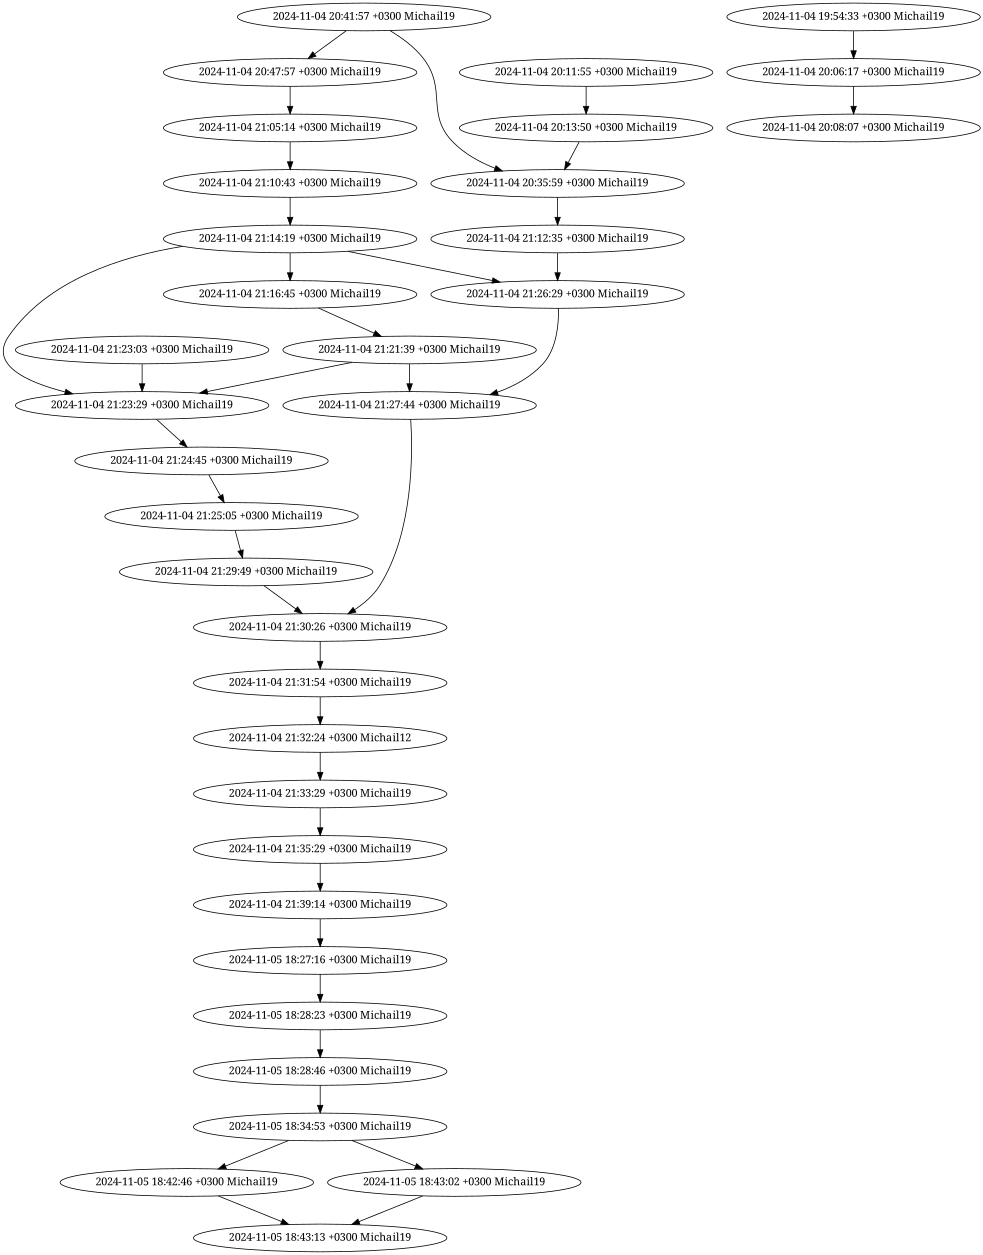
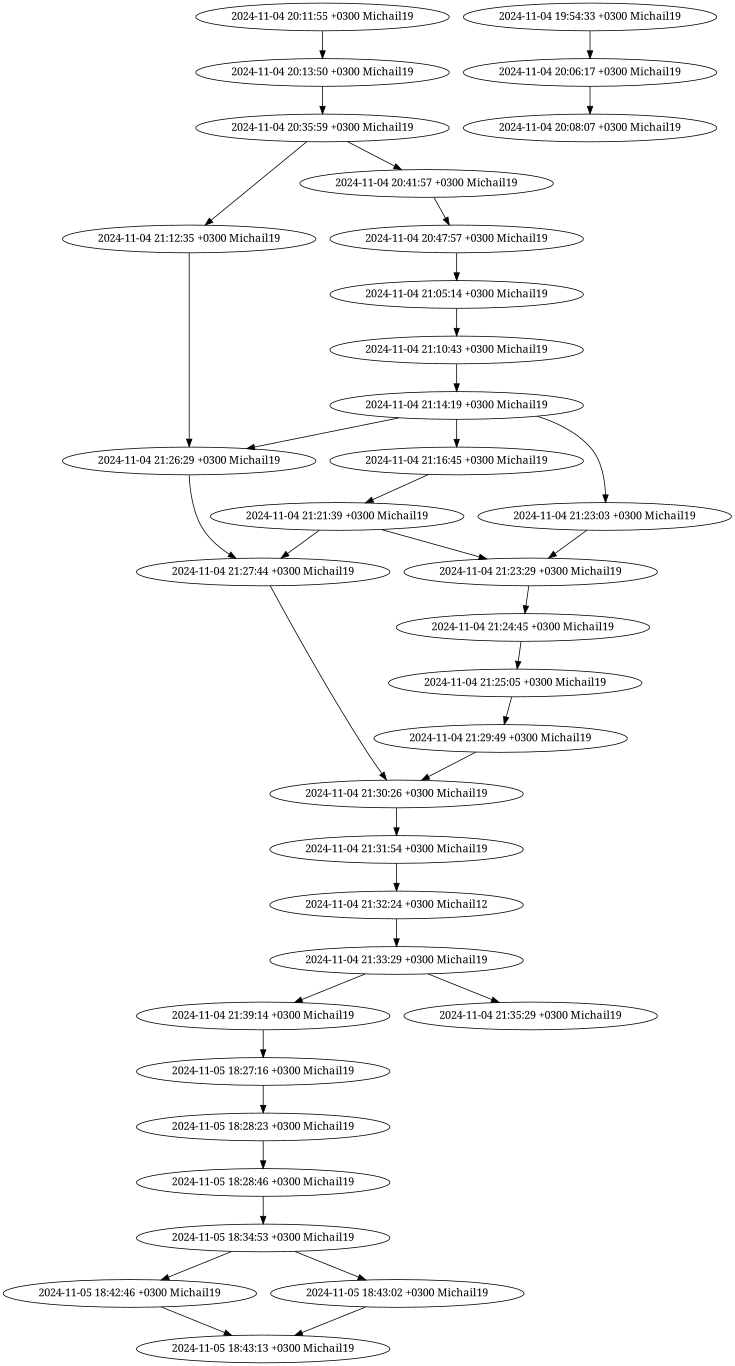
edge "2024-11-04 20:41:57 +0300 Michail19" -> "2024-11-04 20:35:59 +0300 Michail19": reversed
edge "2024-11-04 21:14:19 +0300 Michail19" -> "2024-11-04 21:23:29 +0300 Michail19": now "2024-11-04 21:14:19 +0300 Michail19" -> "2024-11-04 21:23:03 +0300 Michail19"
edge "2024-11-04 21:35:29 +0300 Michail19" -> "2024-11-04 21:39:14 +0300 Michail19": now "2024-11-04 21:33:29 +0300 Michail19" -> "2024-11-04 21:39:14 +0300 Michail19"
